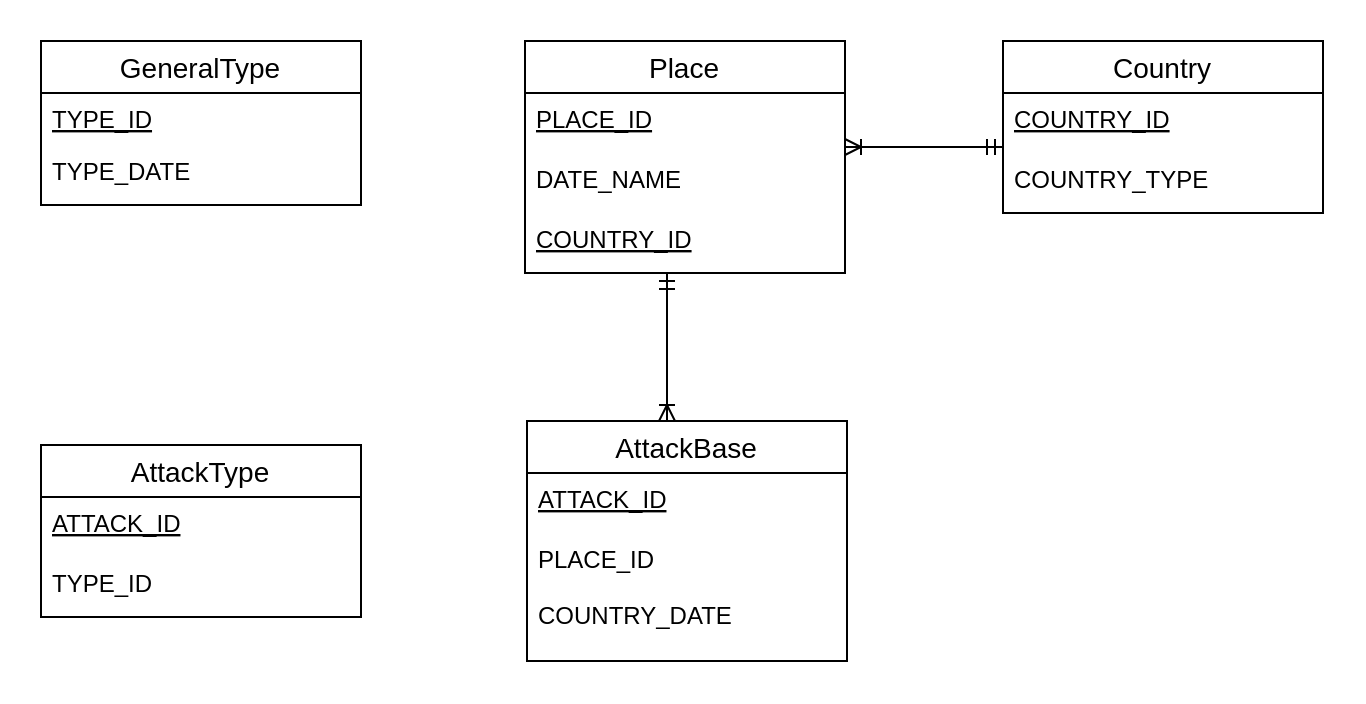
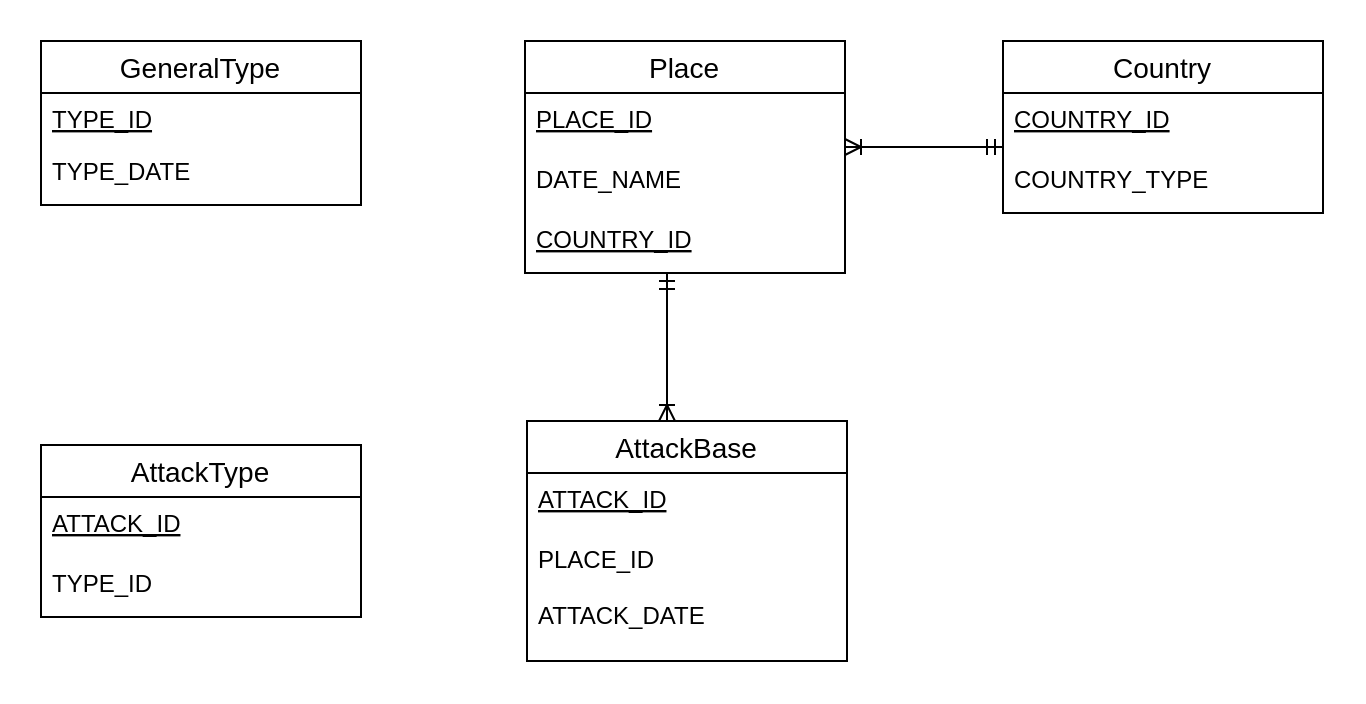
node "PLACE_ID COUNTRY_DATE": label "PLACE_ID COUNTRY_DATE" -> "PLACE_ID ATTACK_DATE"
